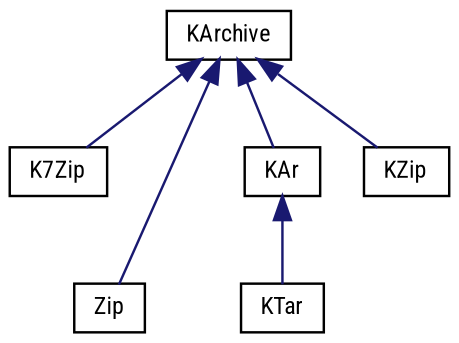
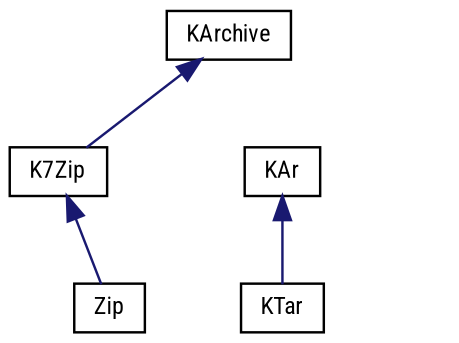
edge "KAr" -> "KArchive": removed
node "KZip": removed
edge "Zip" -> "KArchive": now "Zip" -> "K7Zip"
